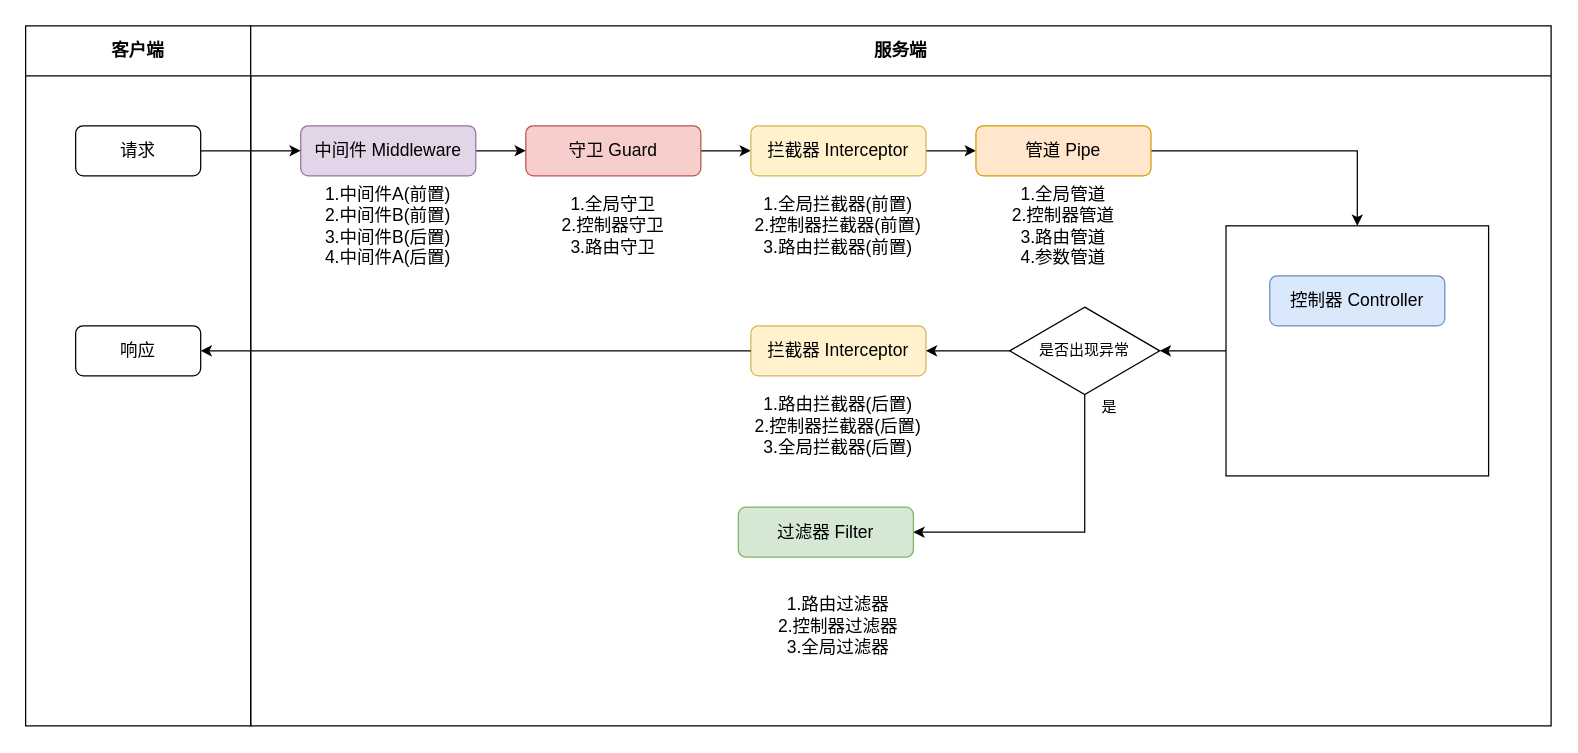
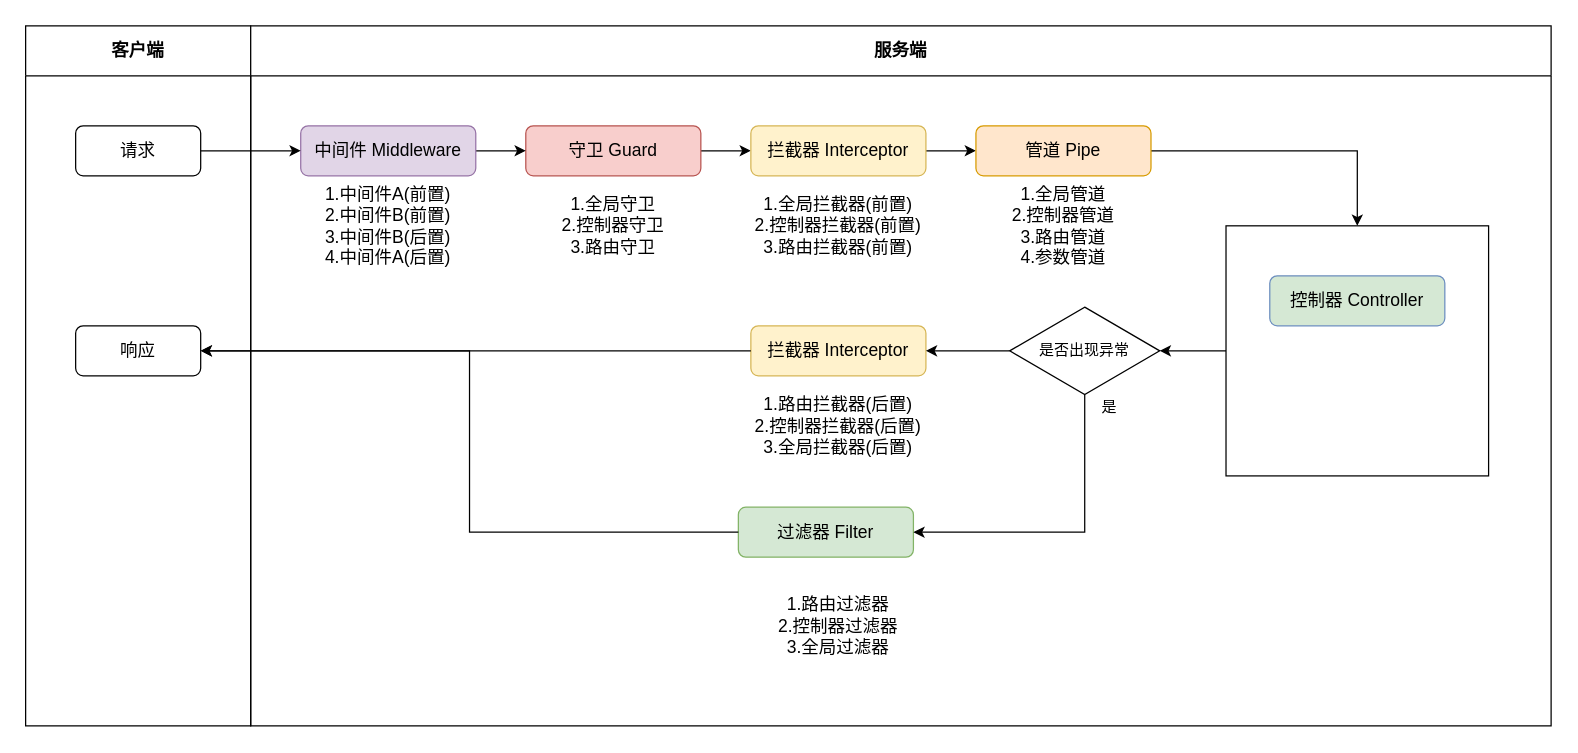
node "控制器 Controller": fillcolor #dae8fc -> #d5e8d4
edge "过滤器 Filter" -> "响应": added
